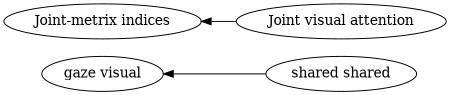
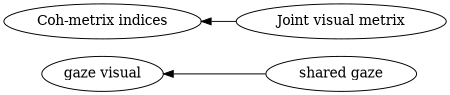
node "Joint-metrix indices": label "Joint-metrix indices" -> "Coh-metrix indices"
node "Joint visual attention": label "Joint visual attention" -> "Joint visual metrix"
node "shared shared": label "shared shared" -> "shared gaze"
